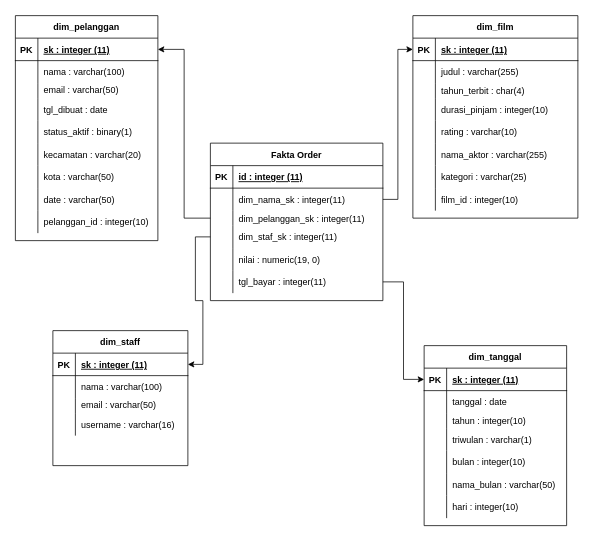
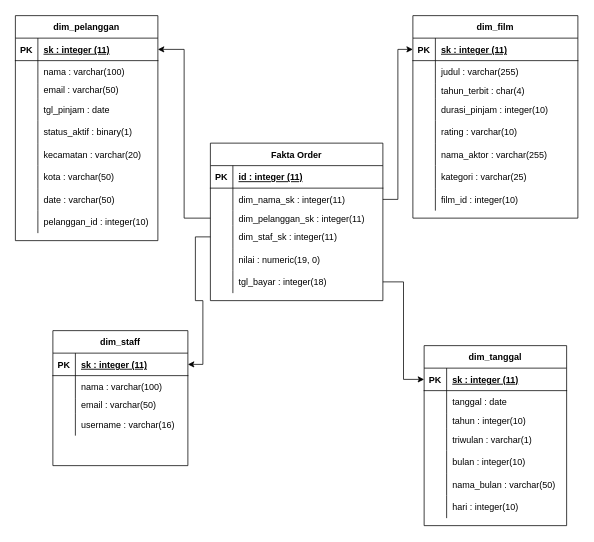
node "tgl_dibuat : date": label "tgl_dibuat : date" -> "tgl_pinjam : date"
node "tgl_bayar : integer(11)": label "tgl_bayar : integer(11)" -> "tgl_bayar : integer(18)"
